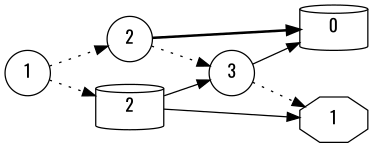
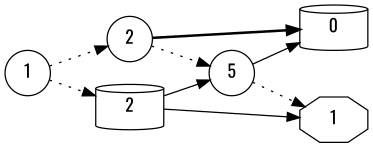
node "3": label "3" -> "5"
